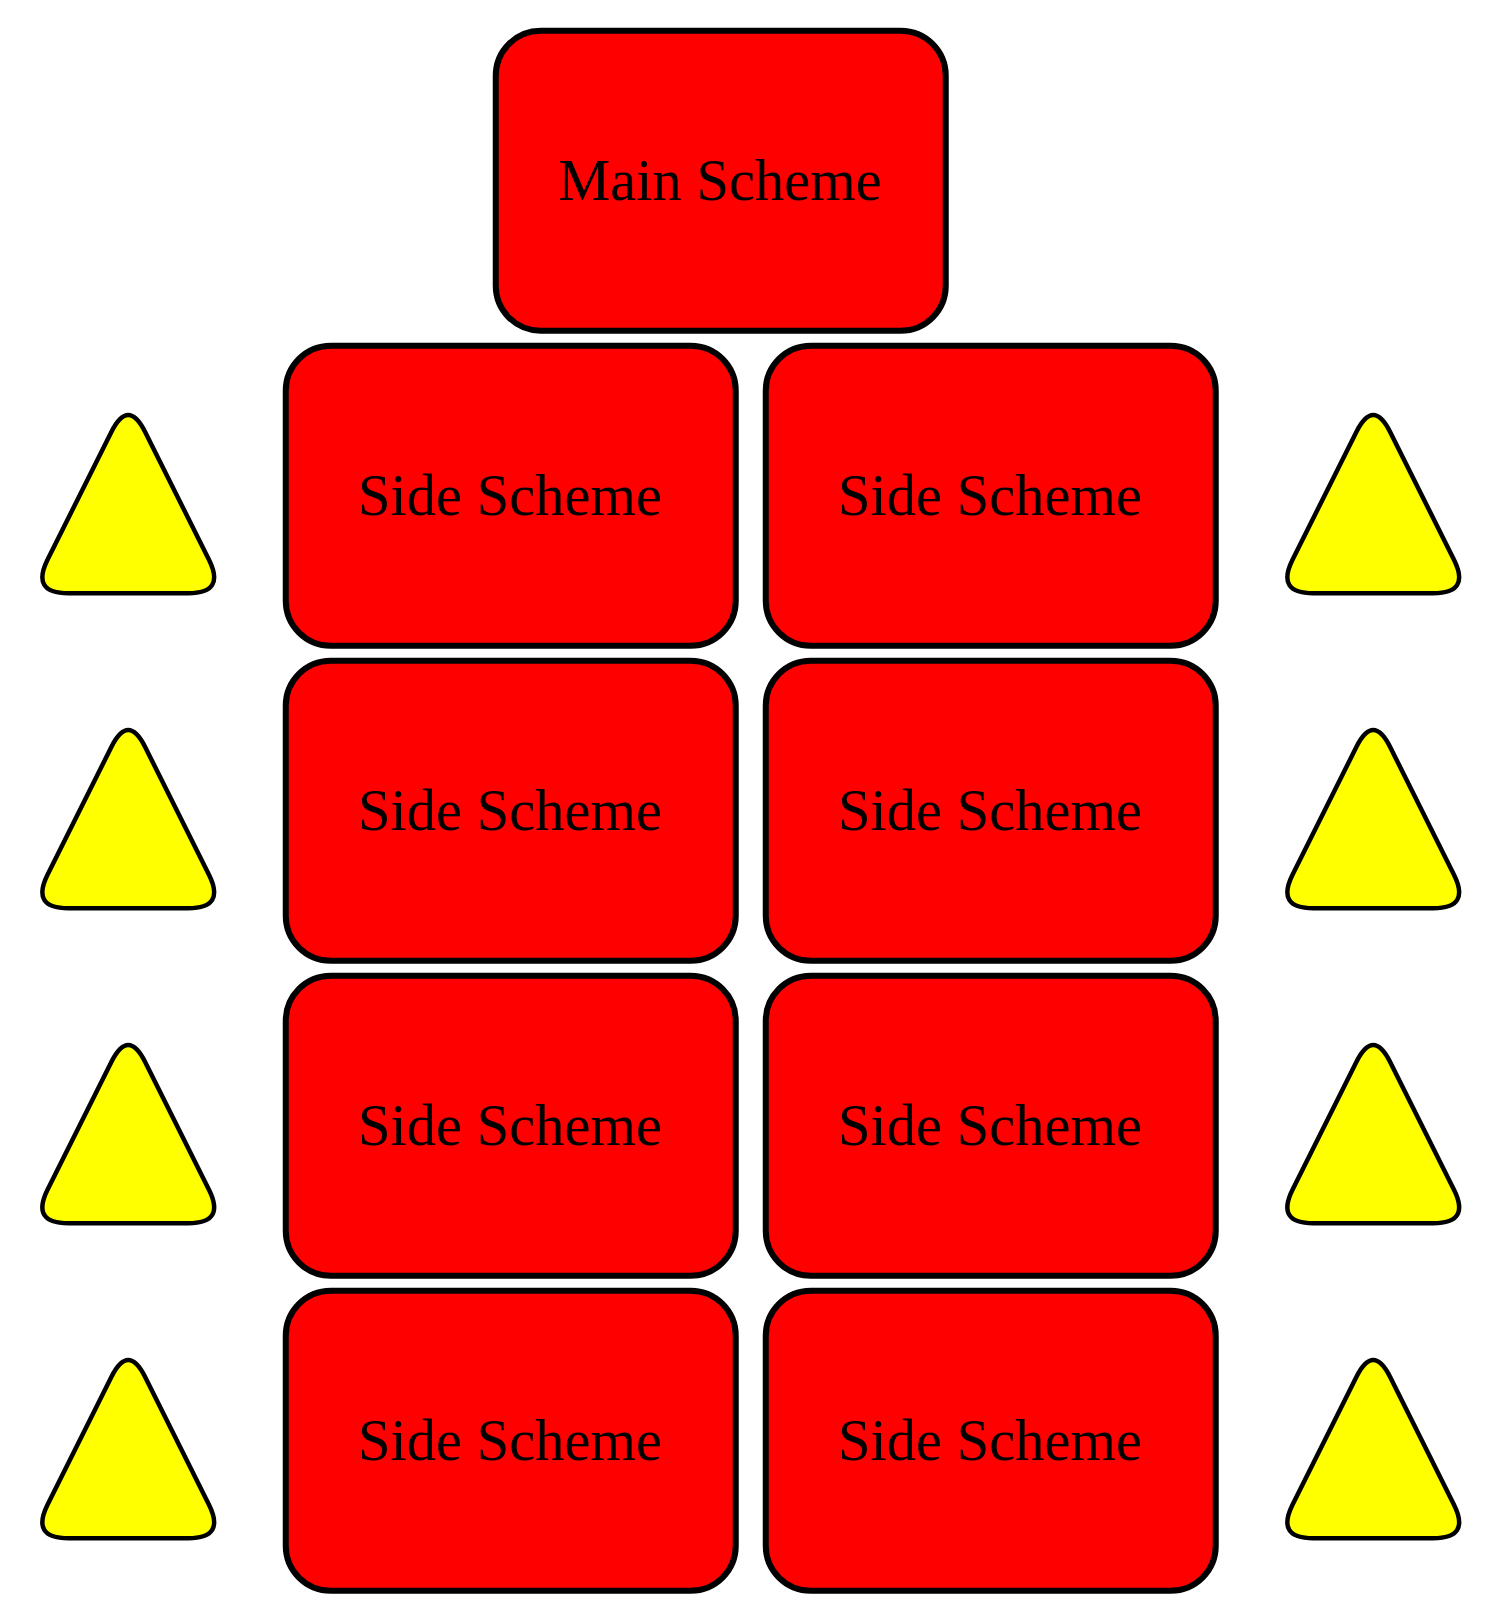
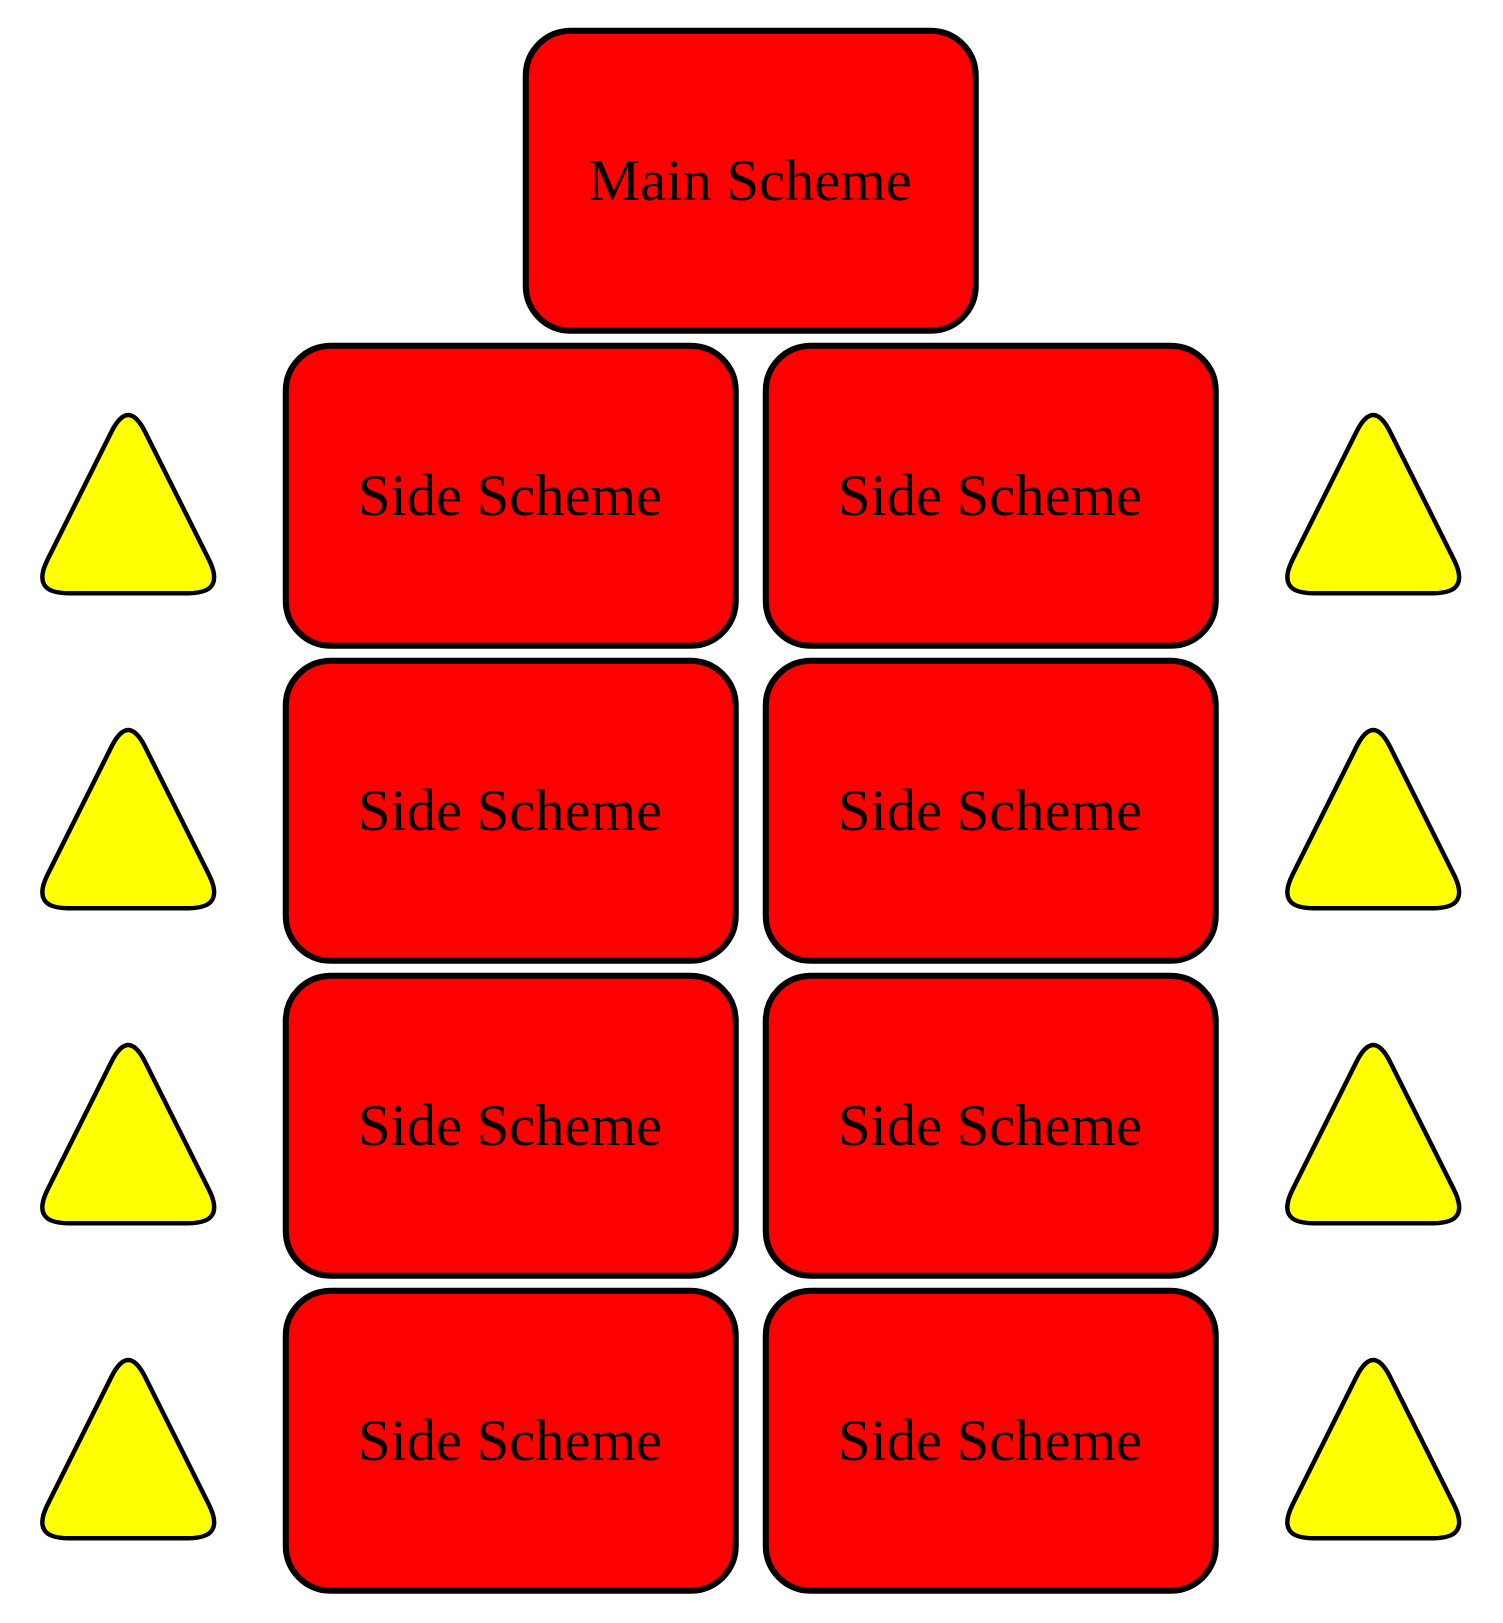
node "Main Scheme": moved (721, 181) -> (751, 181)
